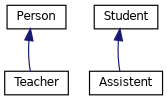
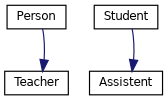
edge "Teacher" -> "Person": reversed
edge "Assistent" -> "Student": reversed
